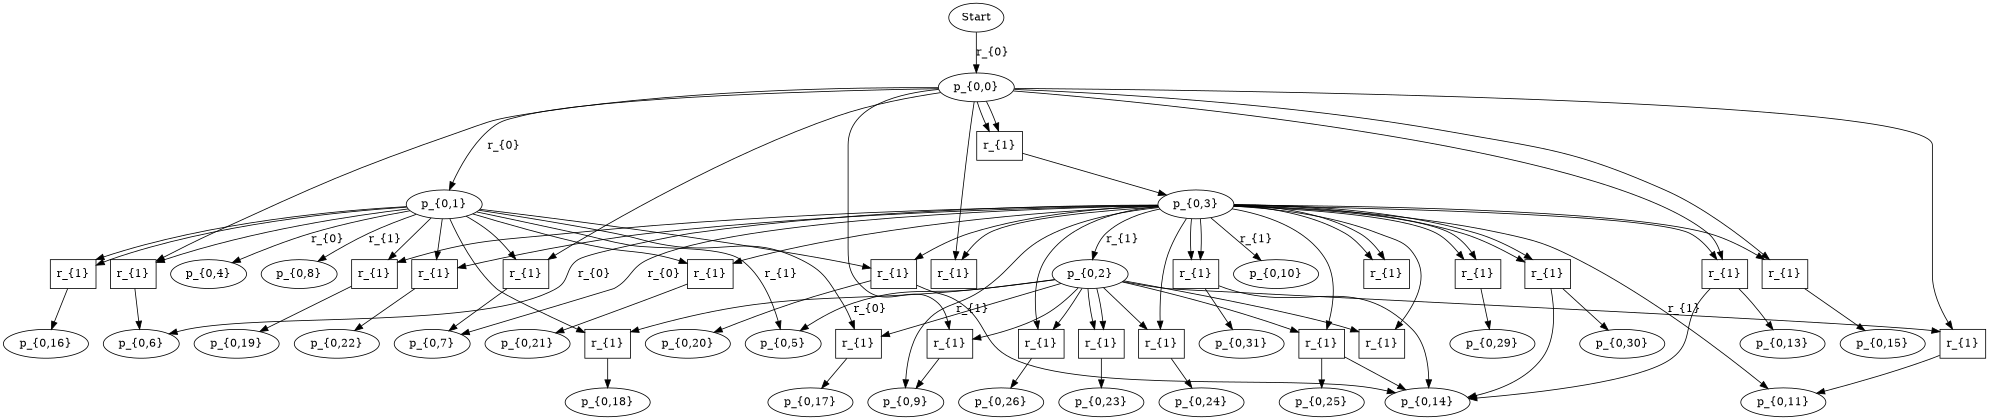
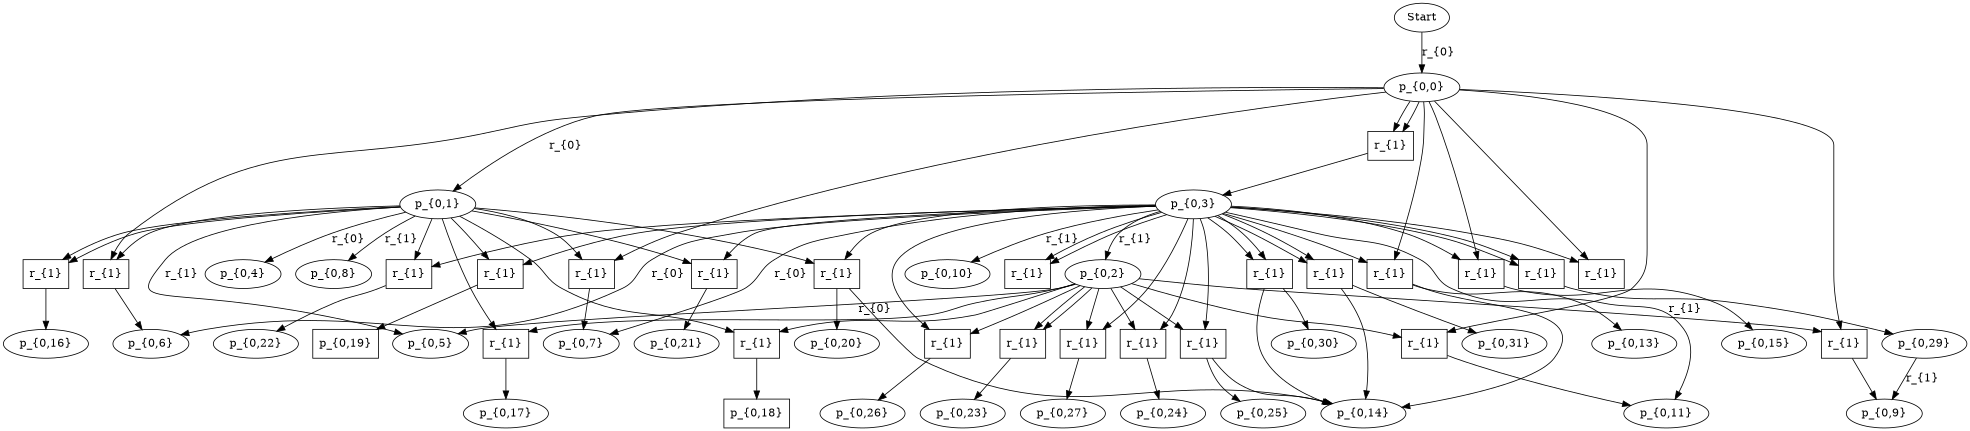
edge "p_{0,3}" -> "p_{0,9}": now "p_{0,29}" -> "p_{0,9}"
node "p_{0,19}": shape ellipse -> box
node "p_{0,18}": shape ellipse -> box
node "p_{0,27}": added
